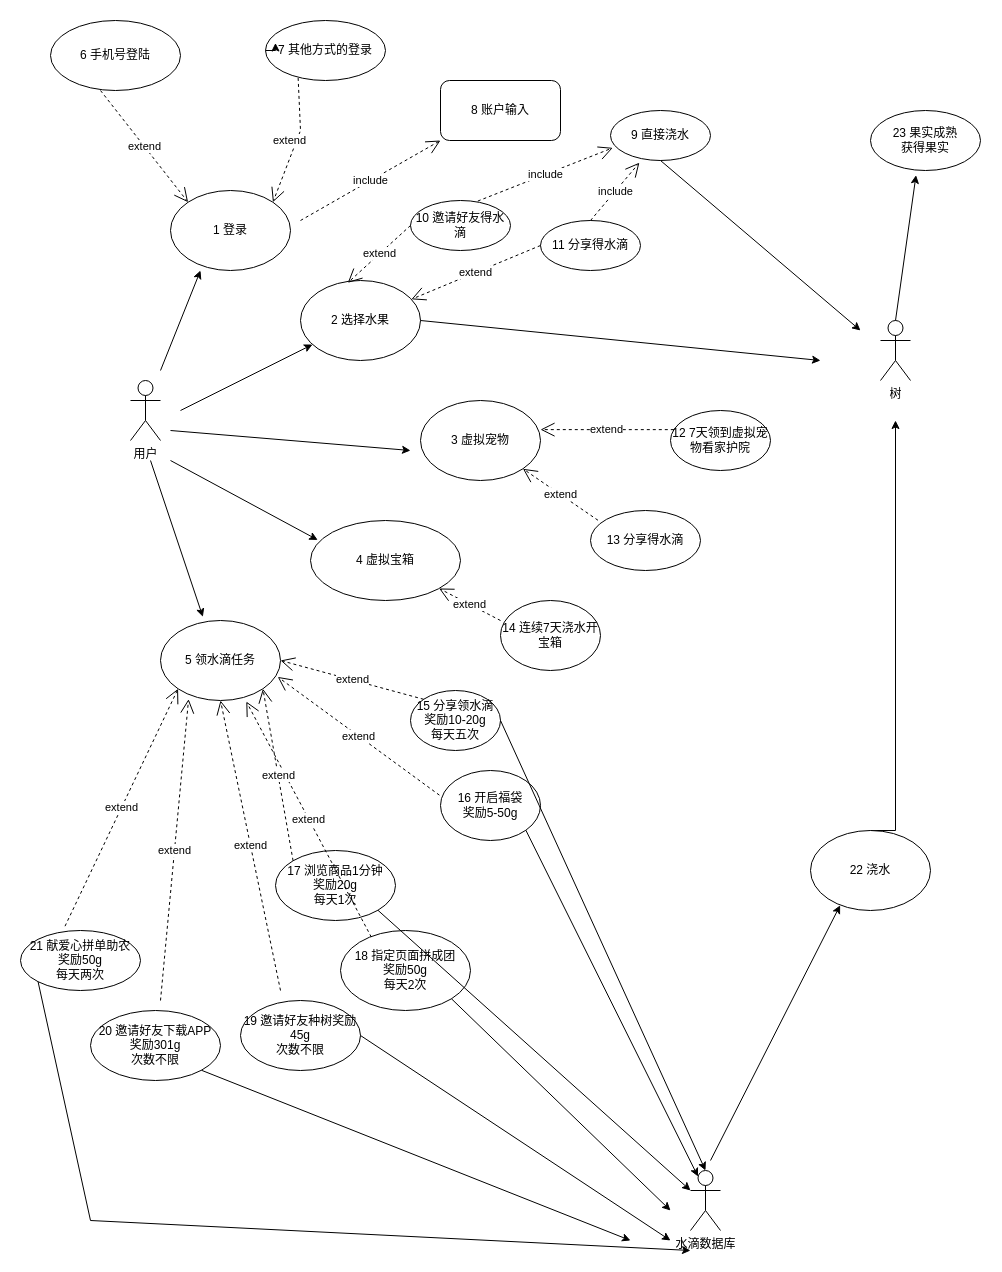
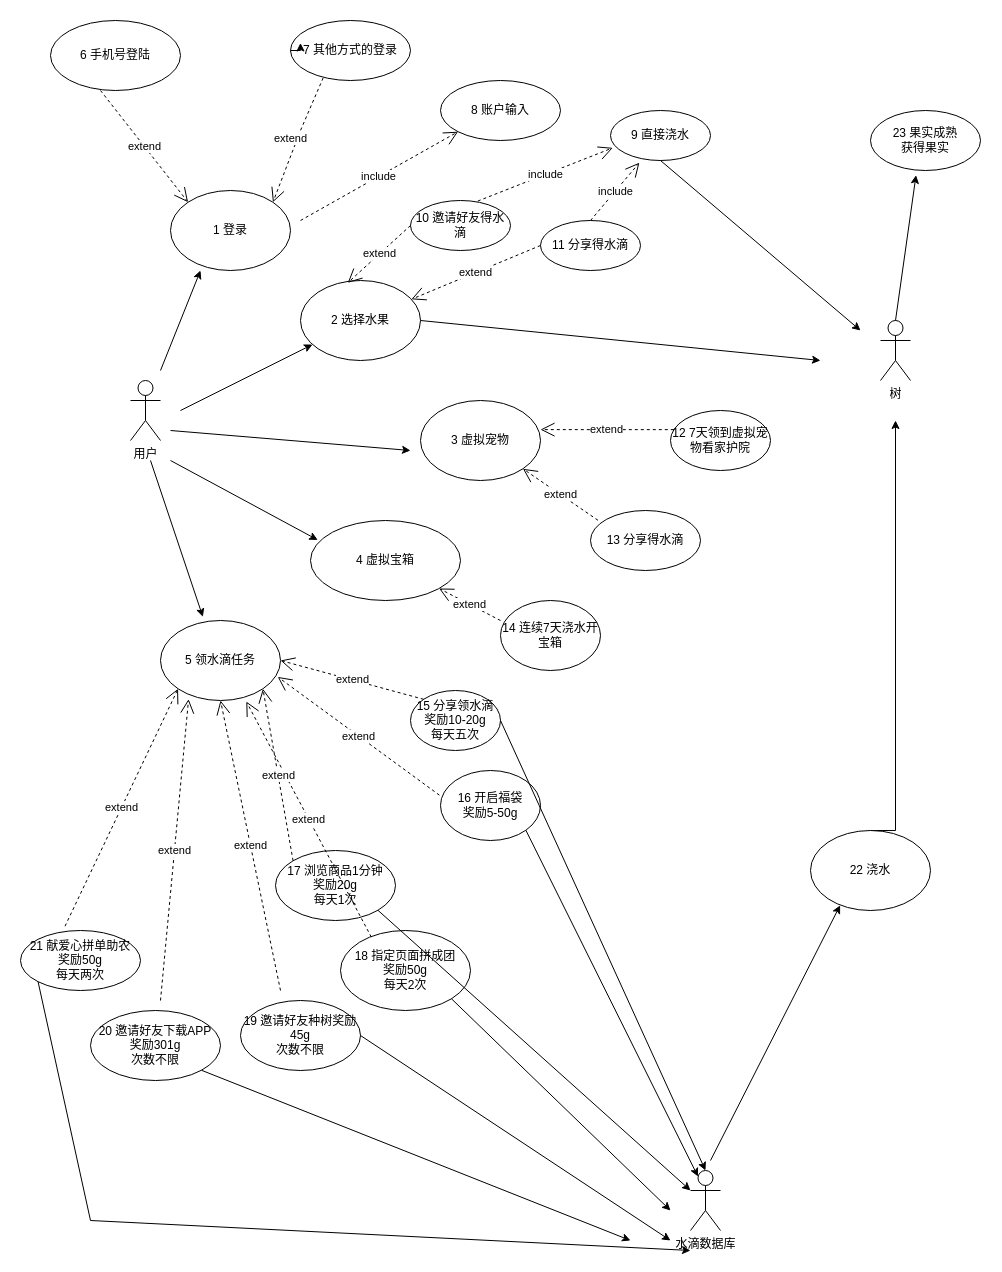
node "7 其他方式的登录": moved (326, 51) -> (351, 51)
node "8 账户输入": shape rounded rectangle -> ellipse
